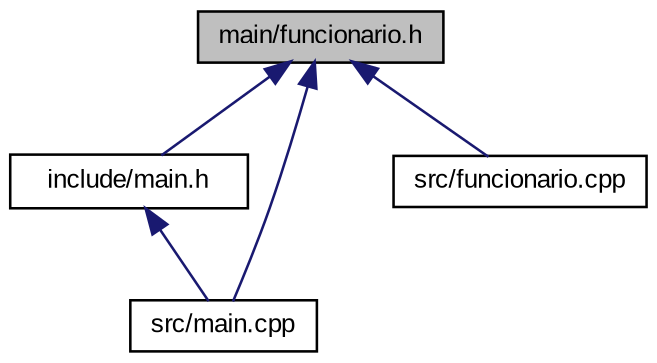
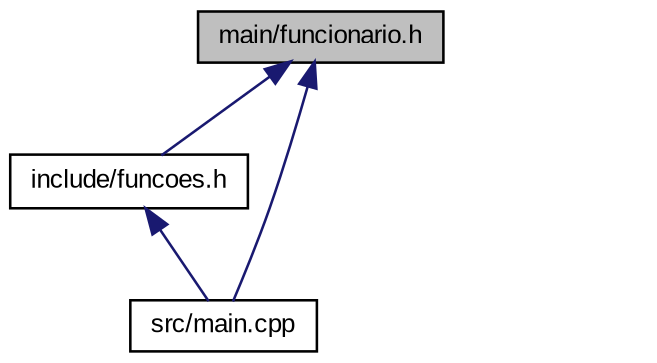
node "include/main.h": label "include/main.h" -> "include/funcoes.h"
node "src/funcionario.cpp": removed
